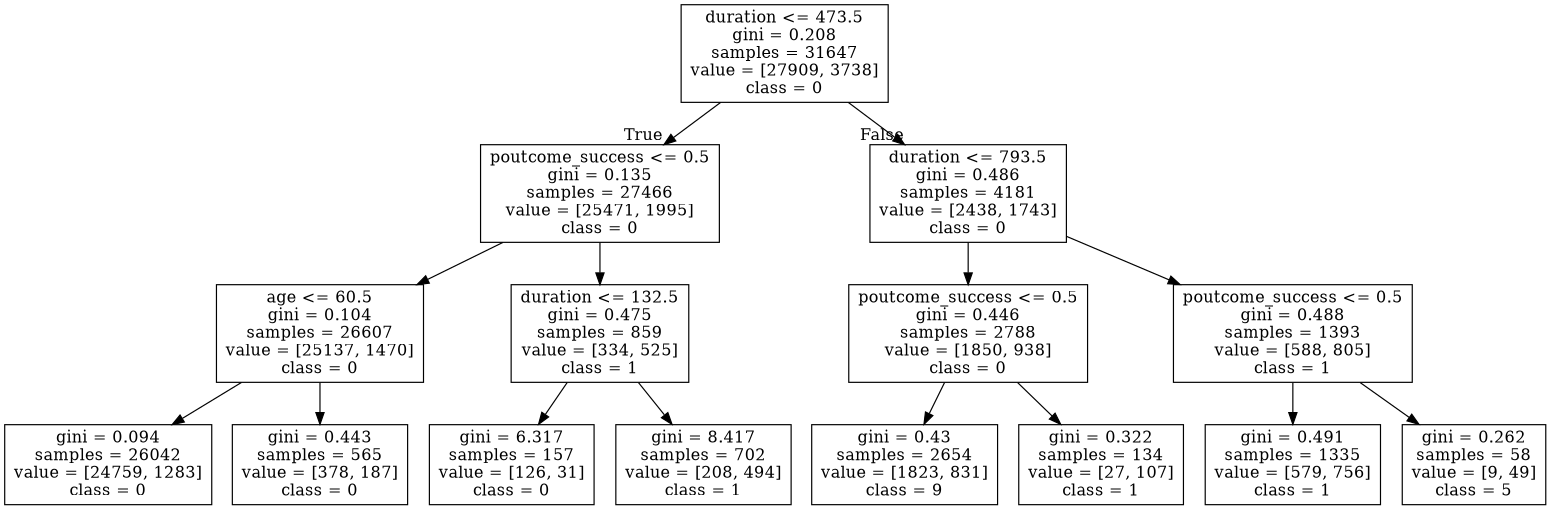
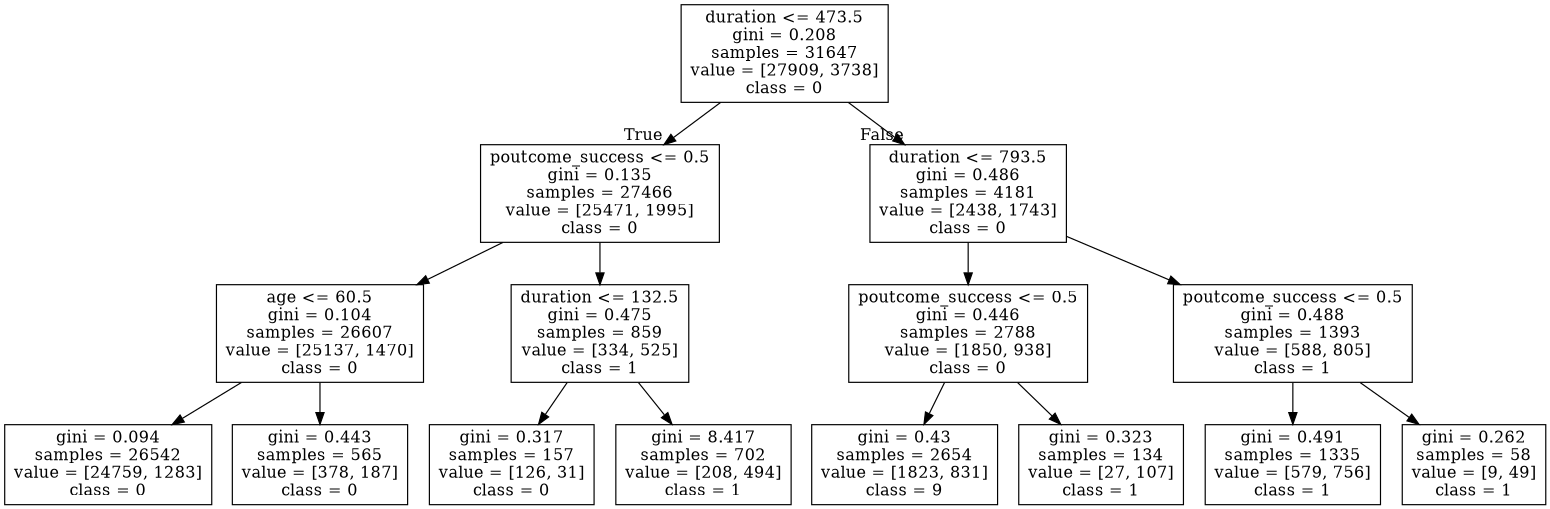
node "gini = 0.094 samples = 26042 value = [24759, 1283] class = 0": label "gini = 0.094 samples = 26042 value = [24759, 1283] class = 0" -> "gini = 0.094 samples = 26542 value = [24759, 1283] class = 0"
node "gini = 6.317 samples = 157 value = [126, 31] class = 0": label "gini = 6.317 samples = 157 value = [126, 31] class = 0" -> "gini = 0.317 samples = 157 value = [126, 31] class = 0"
node "gini = 0.322 samples = 134 value = [27, 107] class = 1": label "gini = 0.322 samples = 134 value = [27, 107] class = 1" -> "gini = 0.323 samples = 134 value = [27, 107] class = 1"
node "gini = 0.262 samples = 58 value = [9, 49] class = 5": label "gini = 0.262 samples = 58 value = [9, 49] class = 5" -> "gini = 0.262 samples = 58 value = [9, 49] class = 1"
